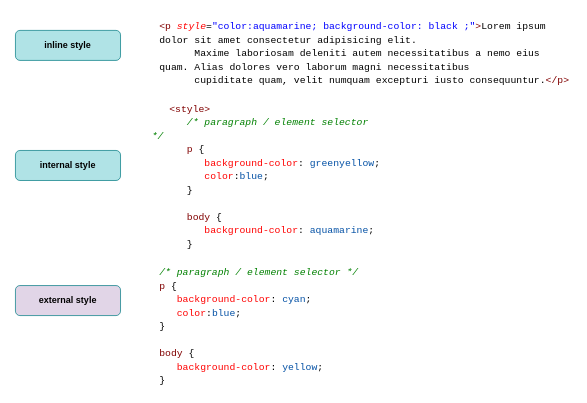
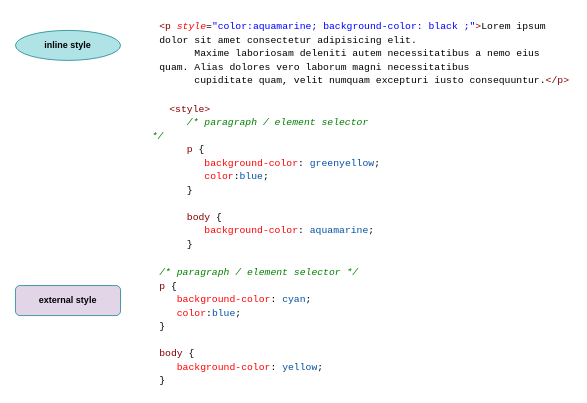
node "inline style": shape rounded rectangle -> ellipse
node "internal style": removed
